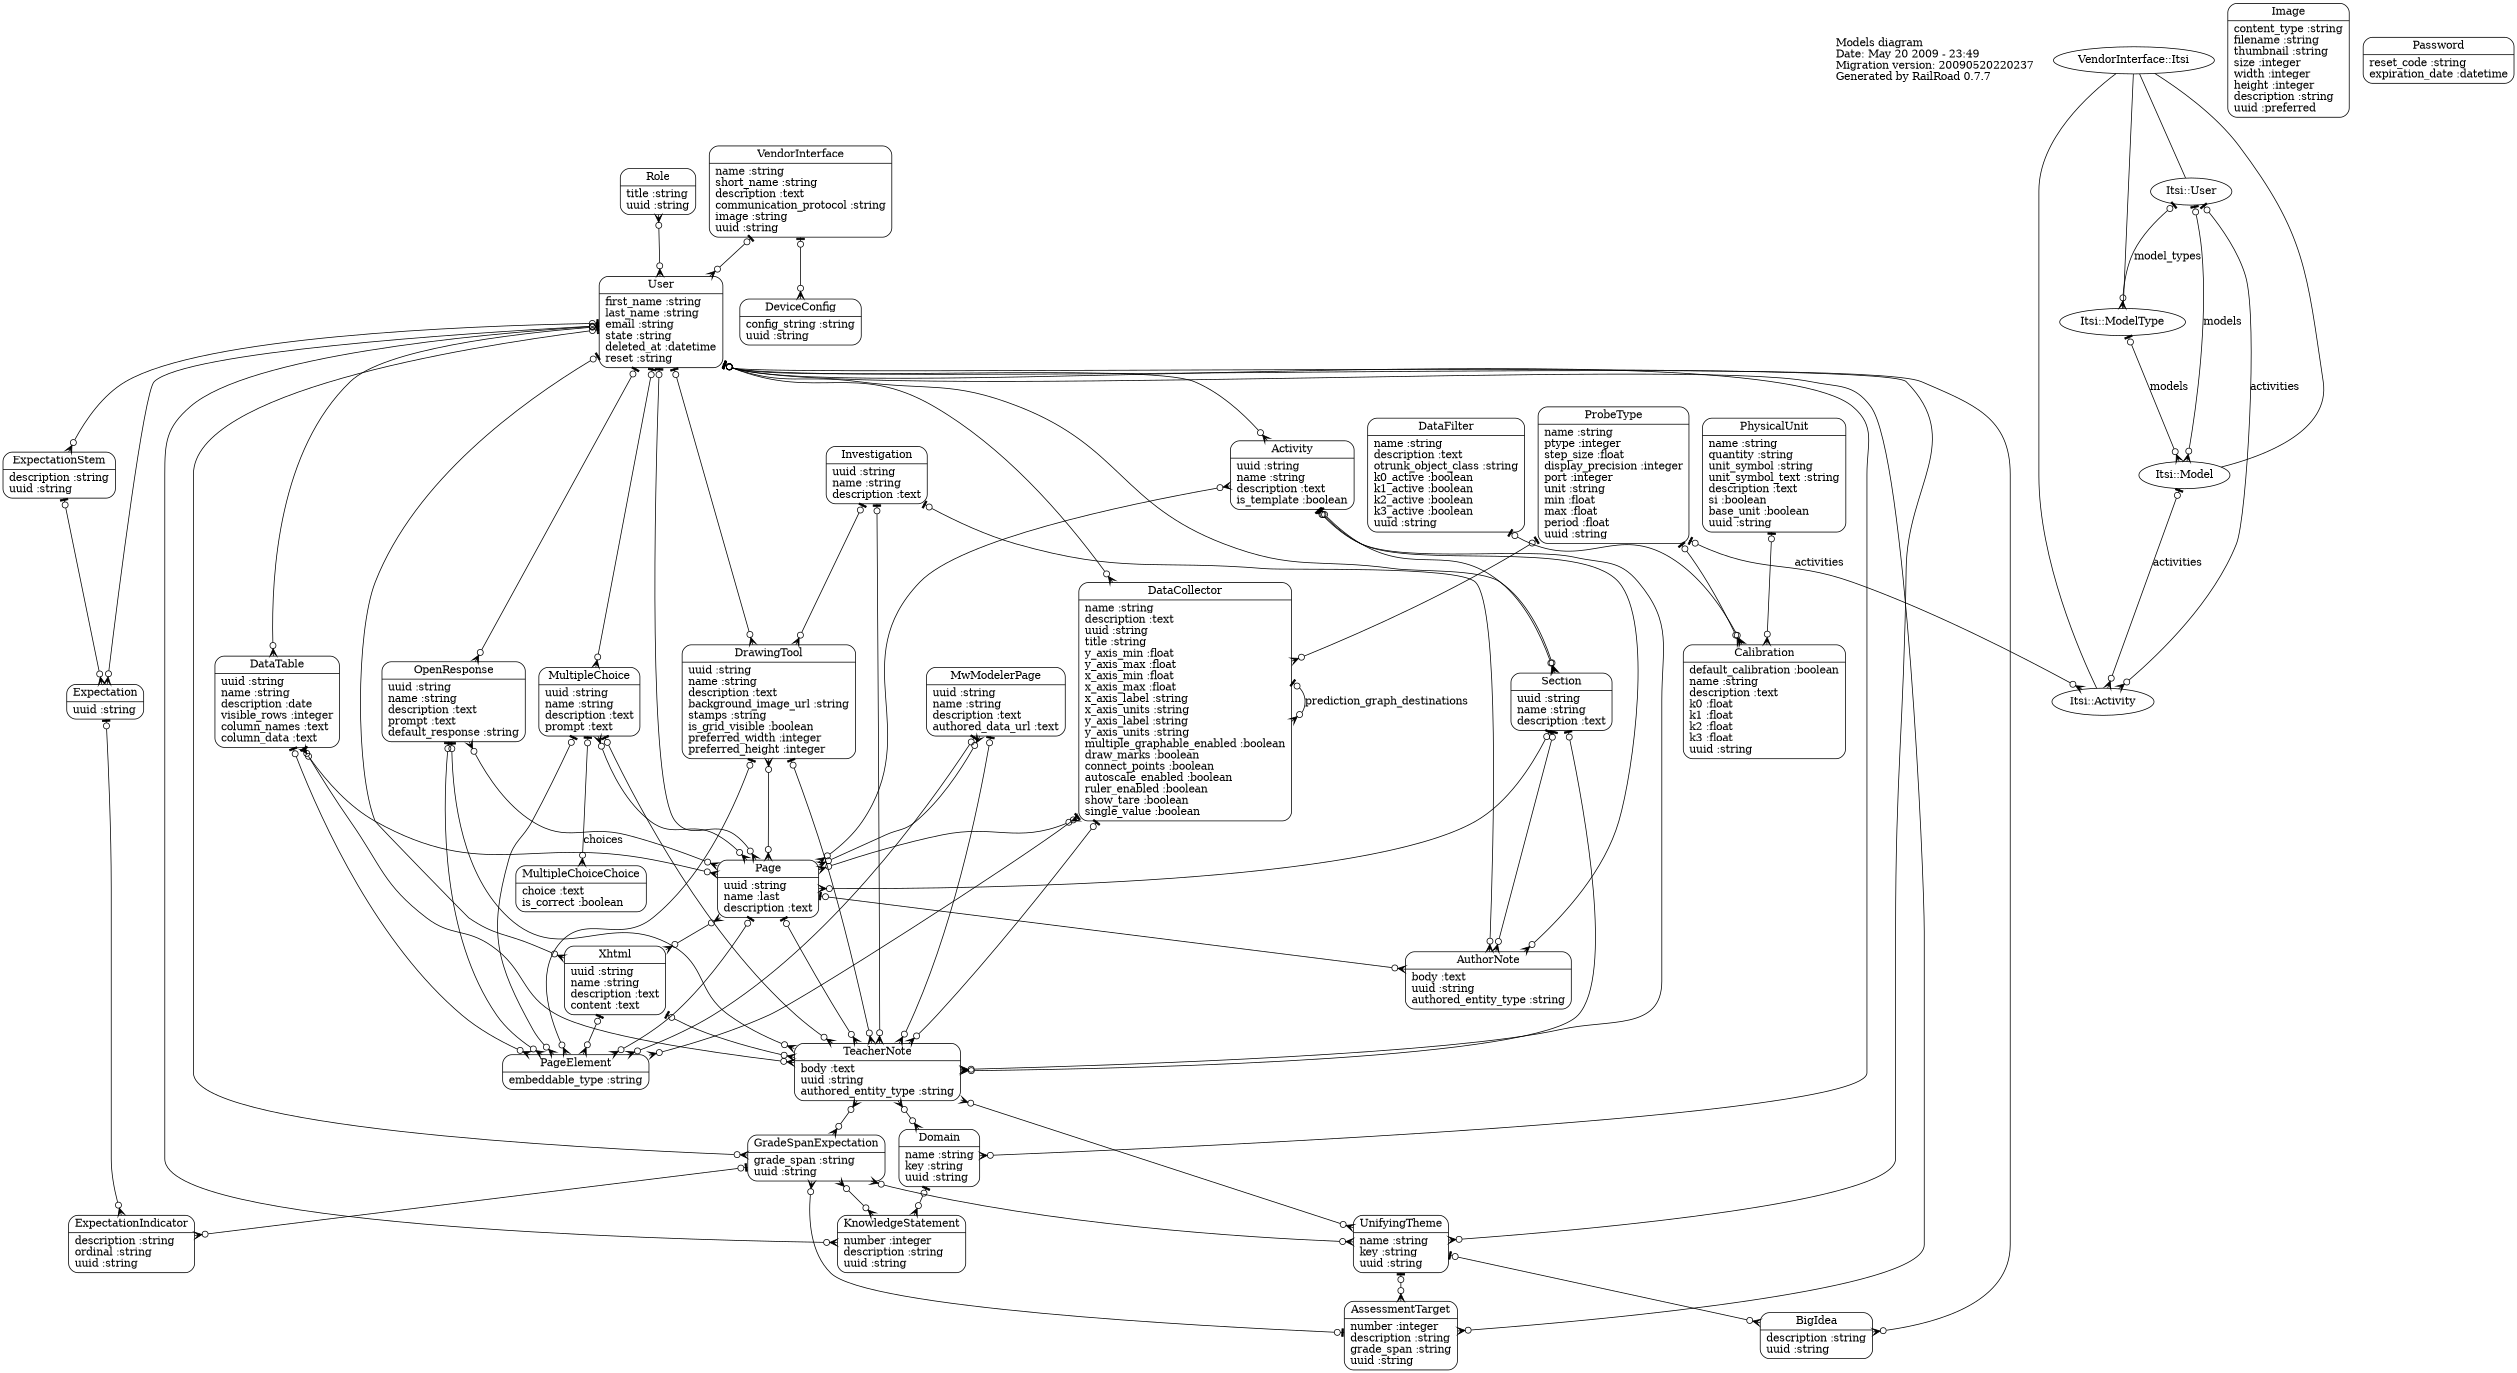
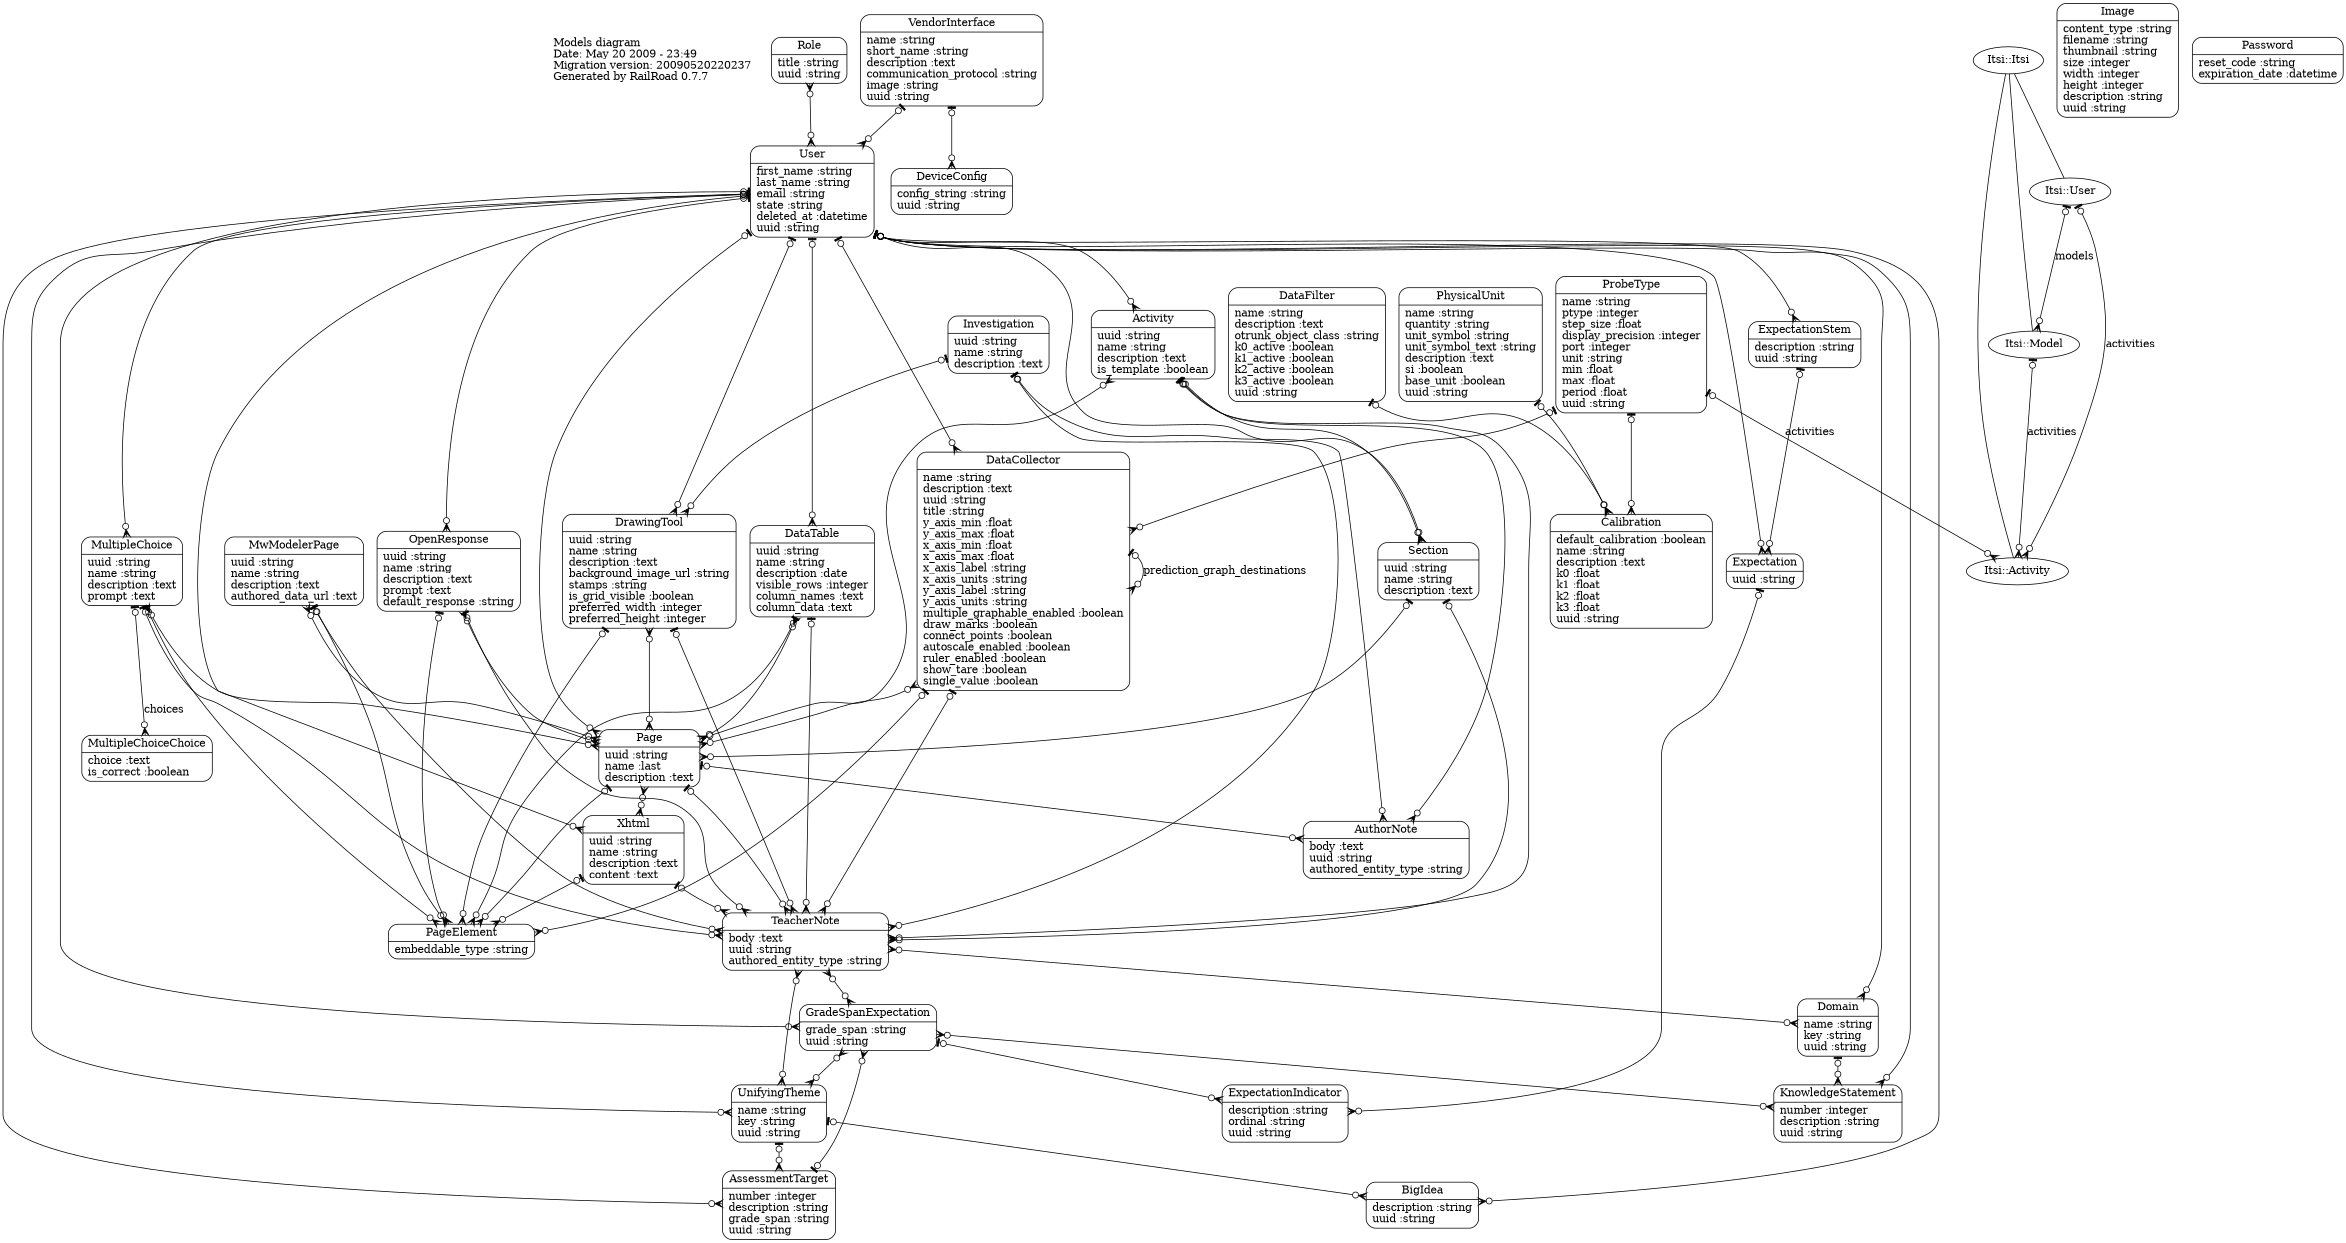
node "VendorInterface::Itsi": label "VendorInterface::Itsi" -> "Itsi::Itsi"
node "Image": text "uuid :preferred" -> "uuid :string"
node "Itsi::ModelType": removed
node "User": text "reset :string" -> "uuid :string"
edge "Section" -- "AuthorNote": removed
